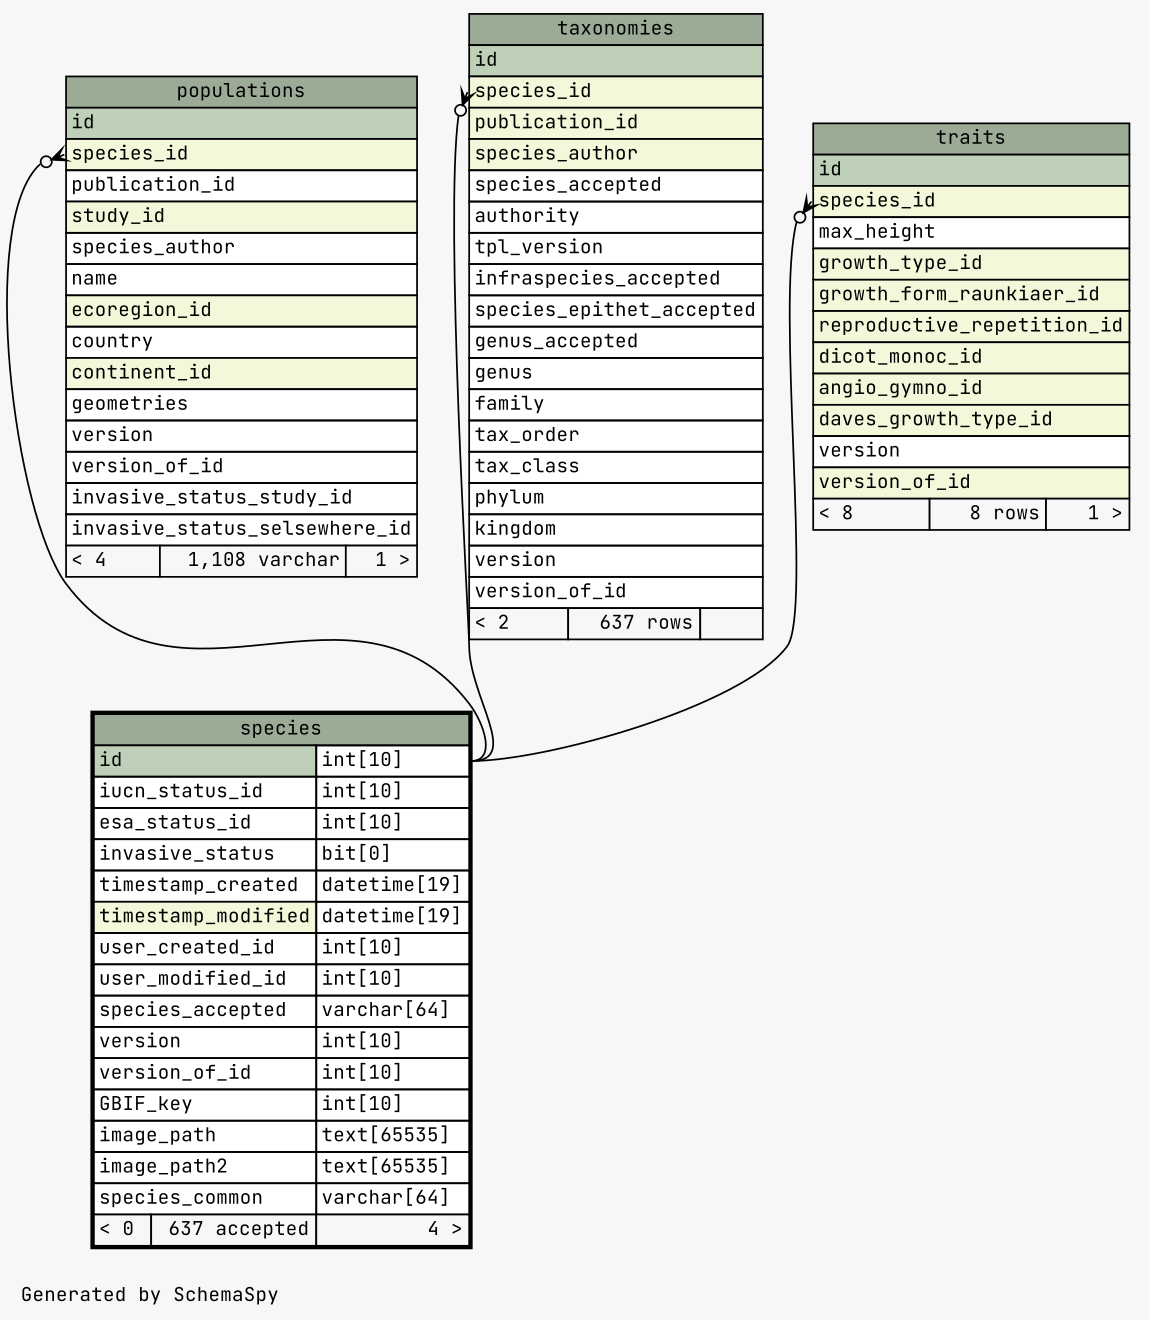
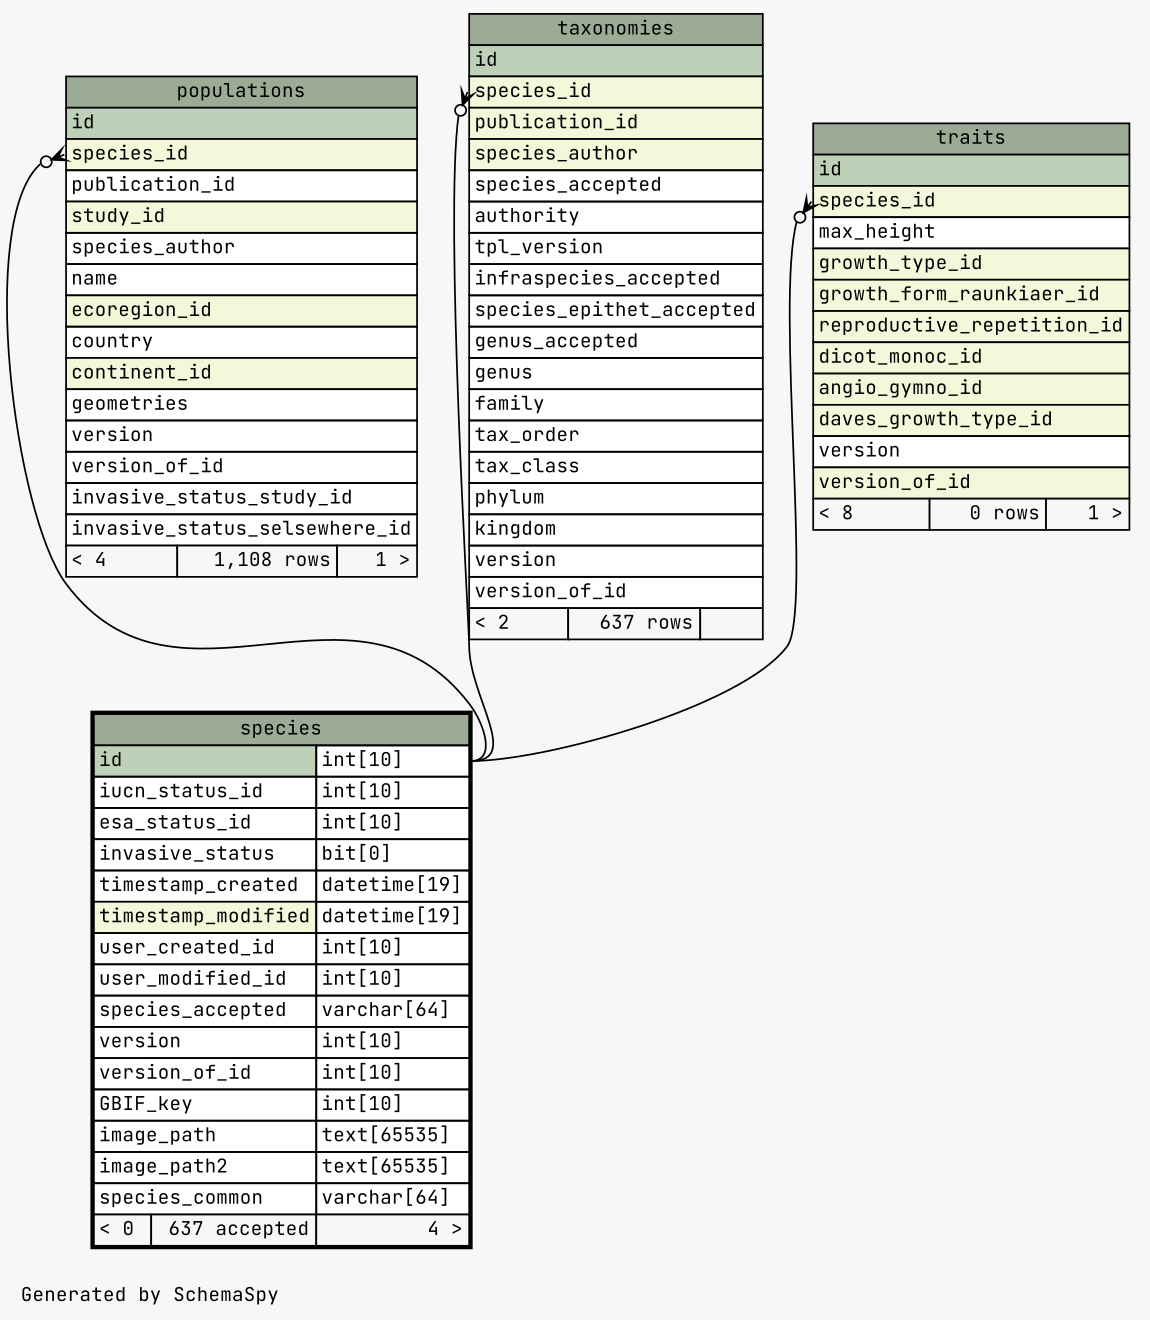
node "traits": text "8 rows" -> "0 rows"
node "populations": text "1,108 varchar" -> "1,108 rows"
